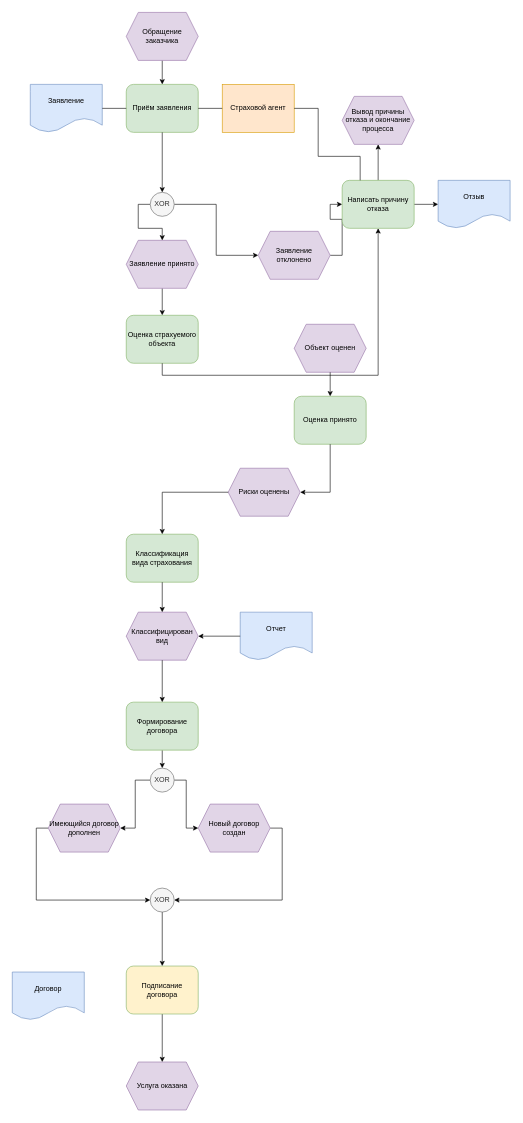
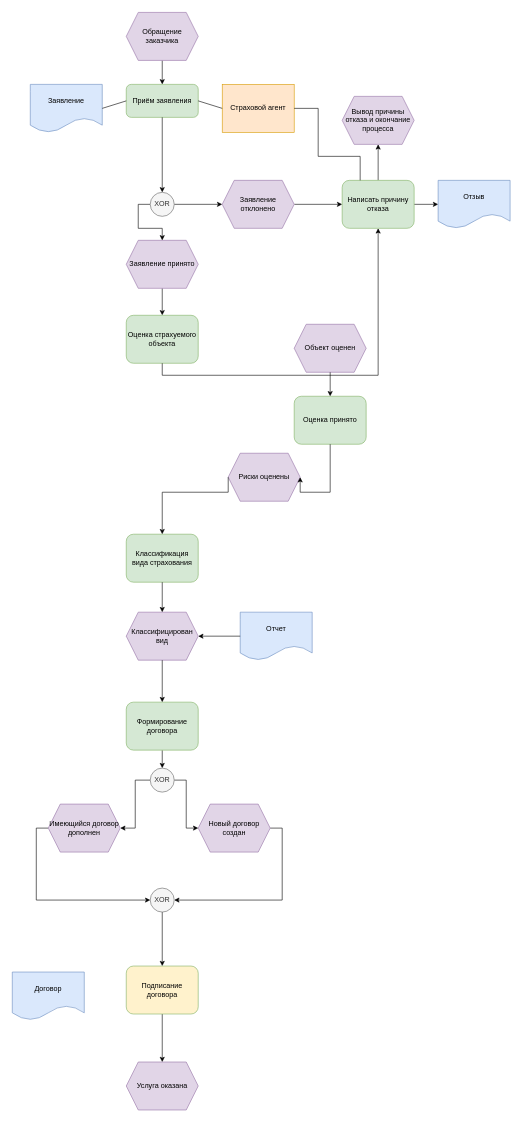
node "Приём заявления": size 72x48 -> 72x33
node "Заявление отклонено": moved (294, 255) -> (258, 204)
node "Риски оценены": moved (264, 492) -> (264, 477)
